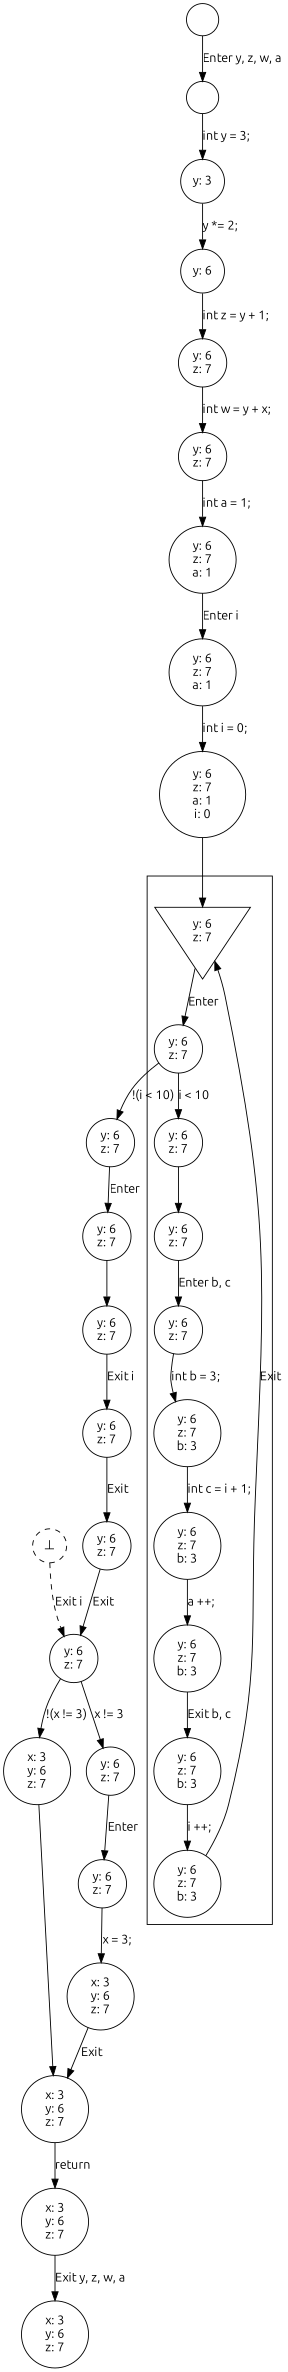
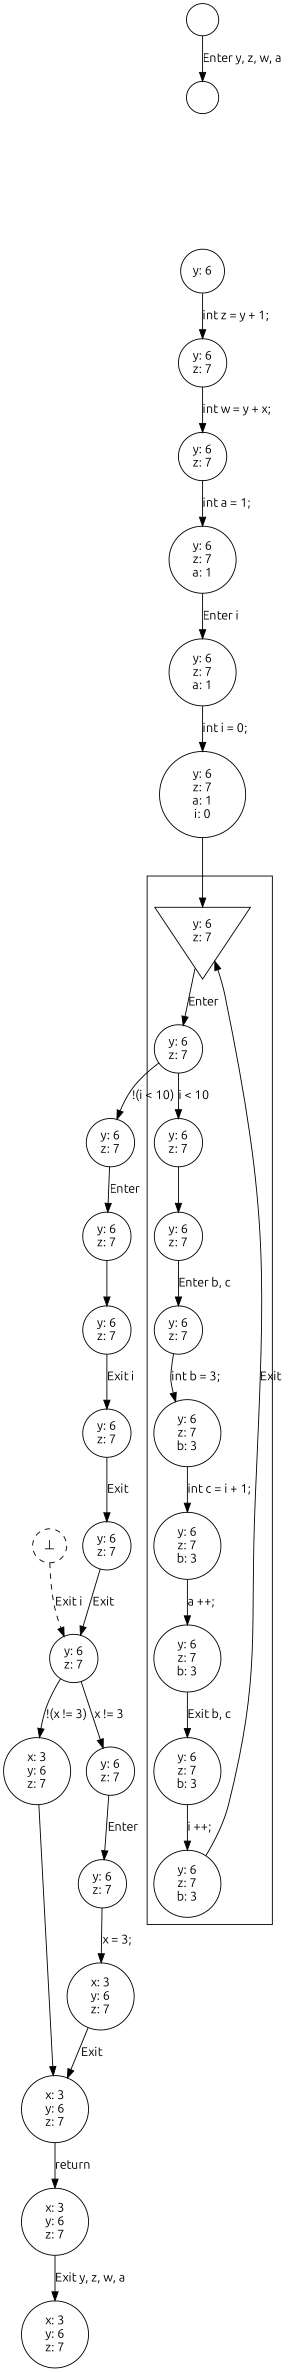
node "y: 3": removed
